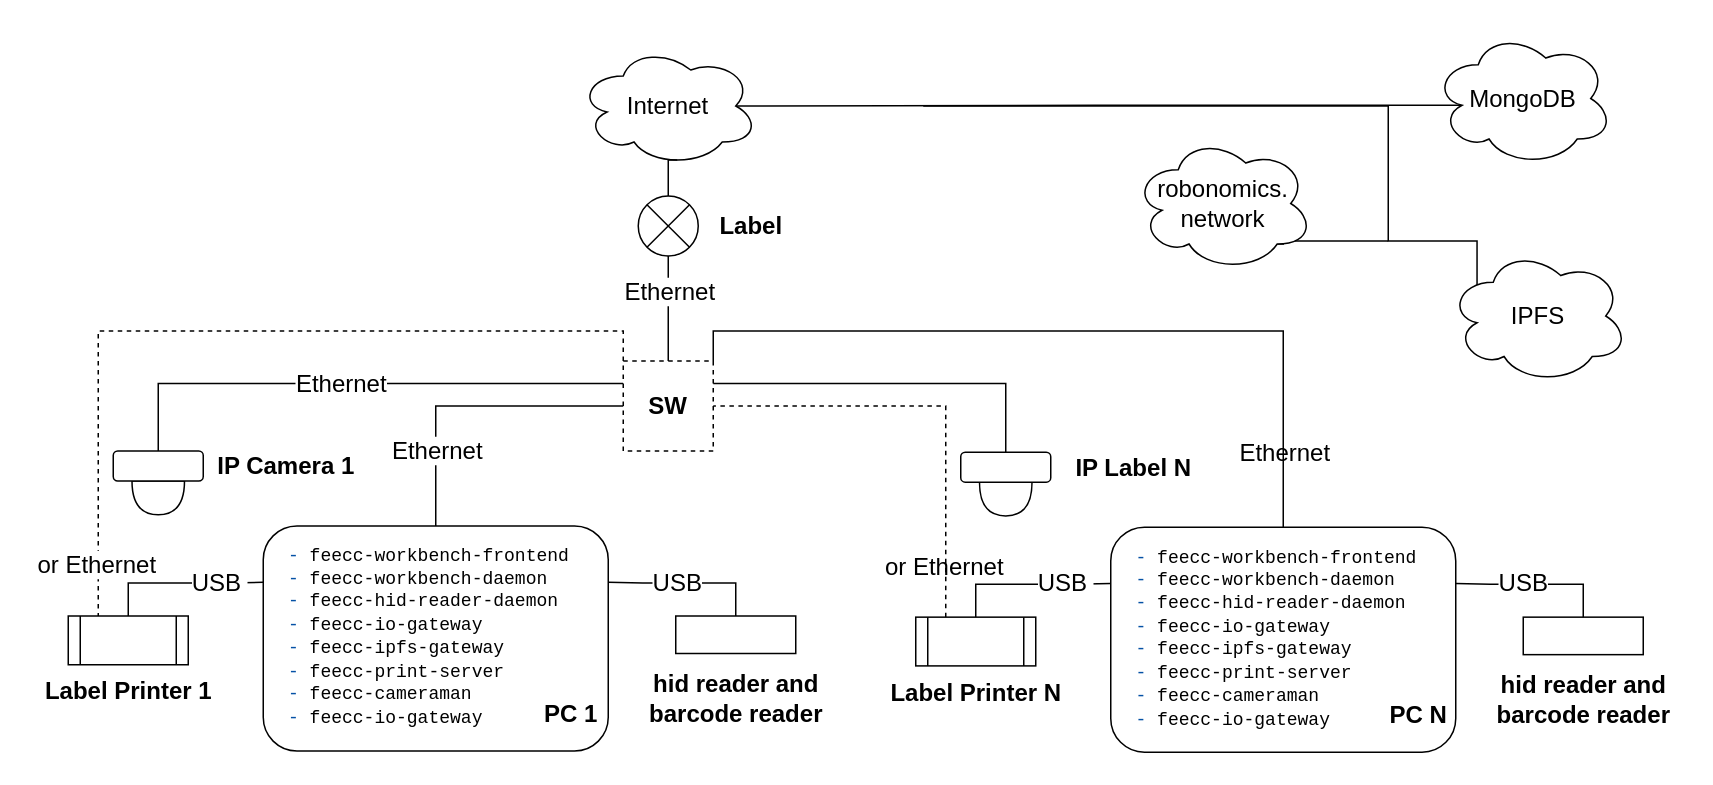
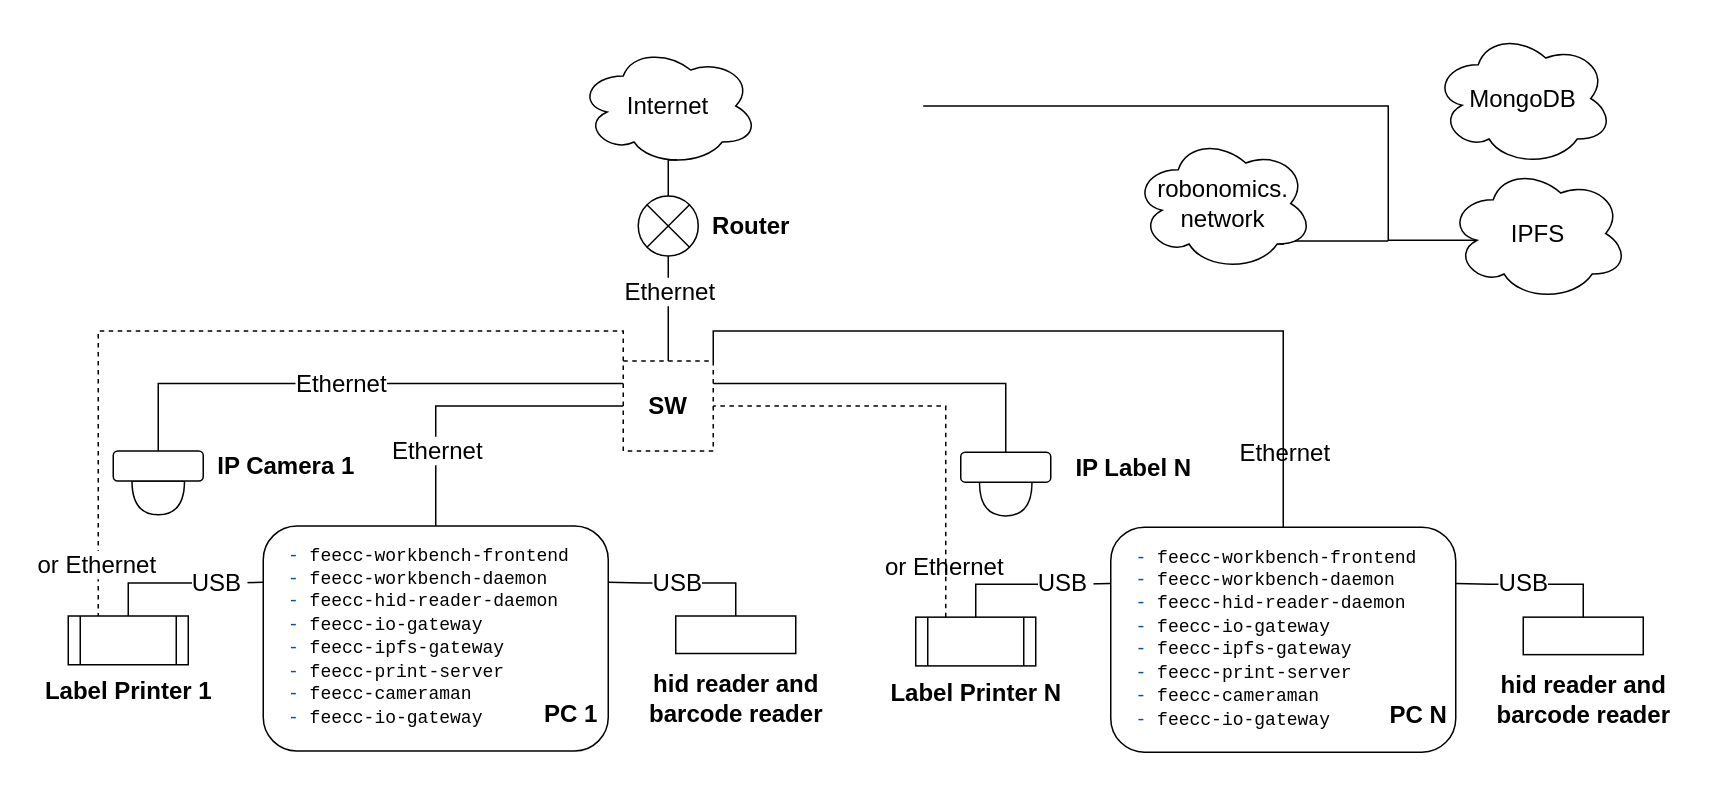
edge "MongoDB" -- "Internet": removed
node "Label": label "Label" -> "Router"
node "IPFS": moved (1538, 316) -> (1538, 233)
